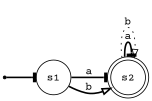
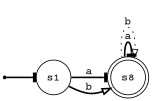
node "s2": label "s2" -> "s8"
